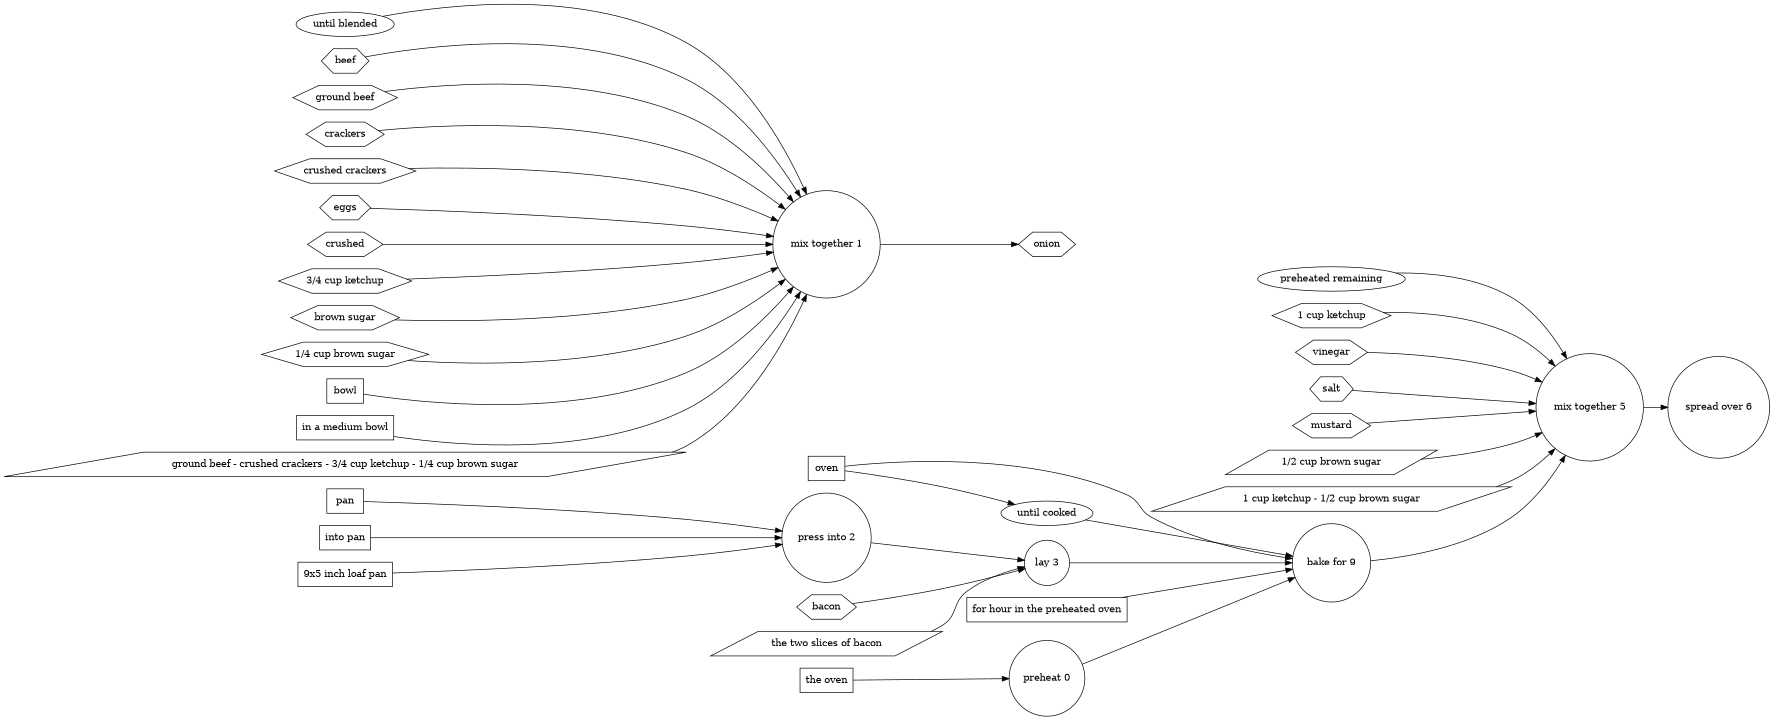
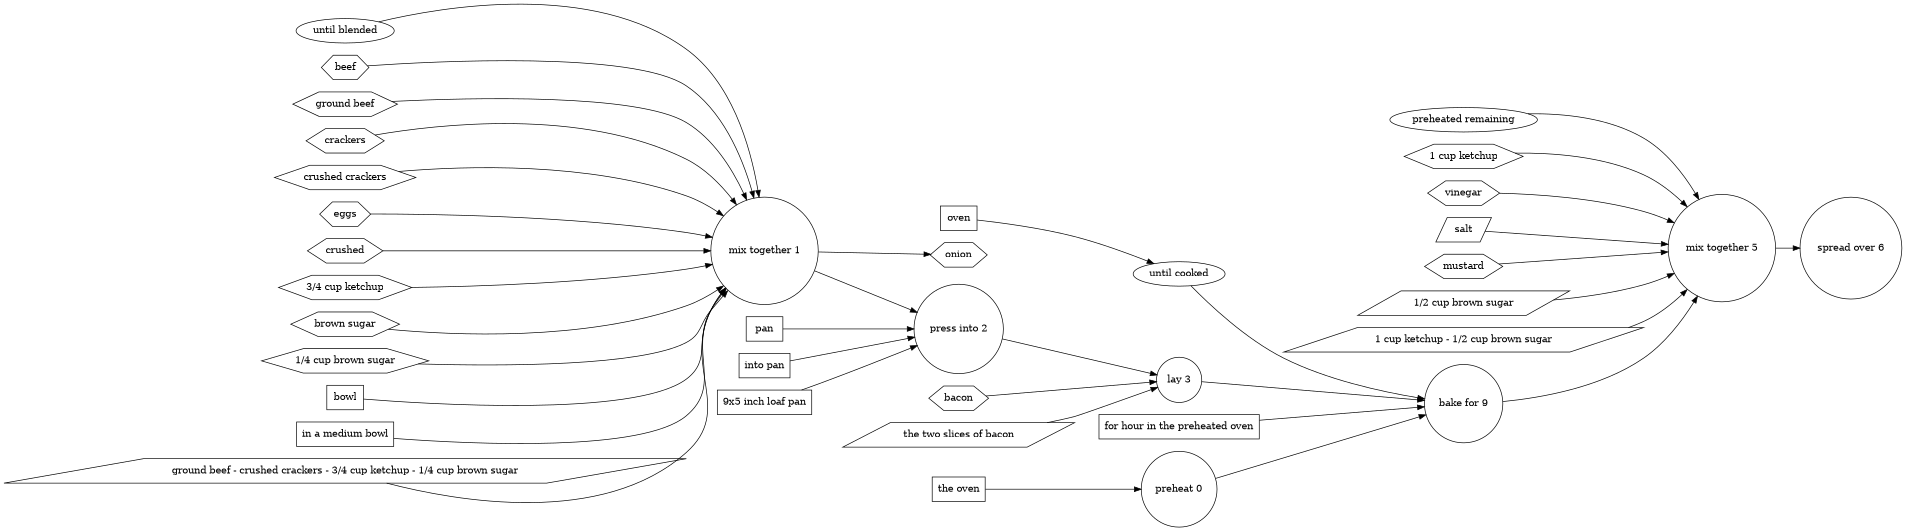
edge "mix together 1" -> "press into 2": added
node "salt": shape hexagon -> parallelogram
edge "oven" -> "bake for 9": removed
